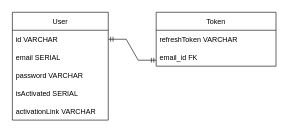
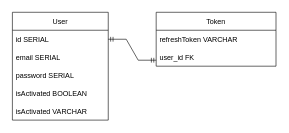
node "id VARCHAR": label "id VARCHAR" -> "id SERIAL"
node "email_id FK": label "email_id FK" -> "user_id FK"
node "password VARCHAR": label "password VARCHAR" -> "password SERIAL"
node "isActivated SERIAL": label "isActivated SERIAL" -> "isActivated BOOLEAN"
node "activationLink VARCHAR": label "activationLink VARCHAR" -> "isActivated VARCHAR"
